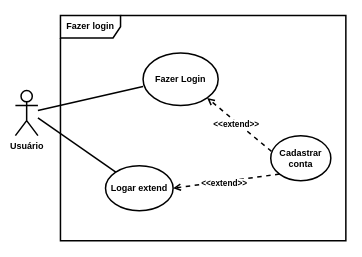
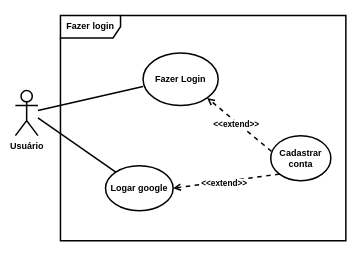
node "Logar extend": label "Logar extend" -> "Logar google"
